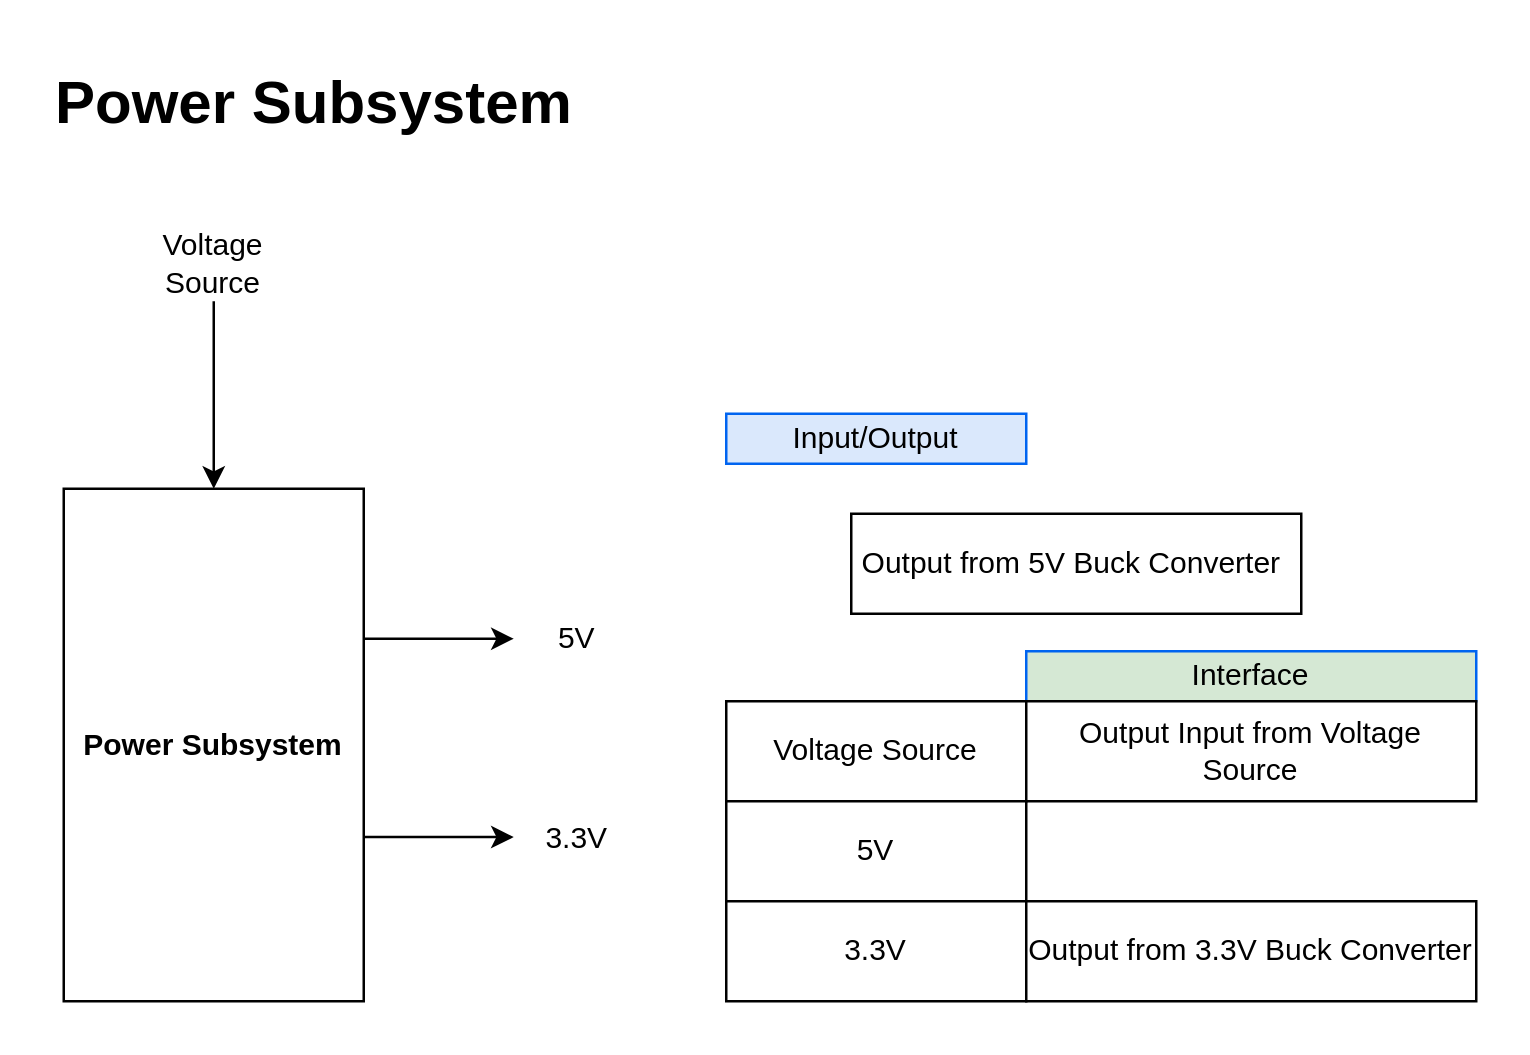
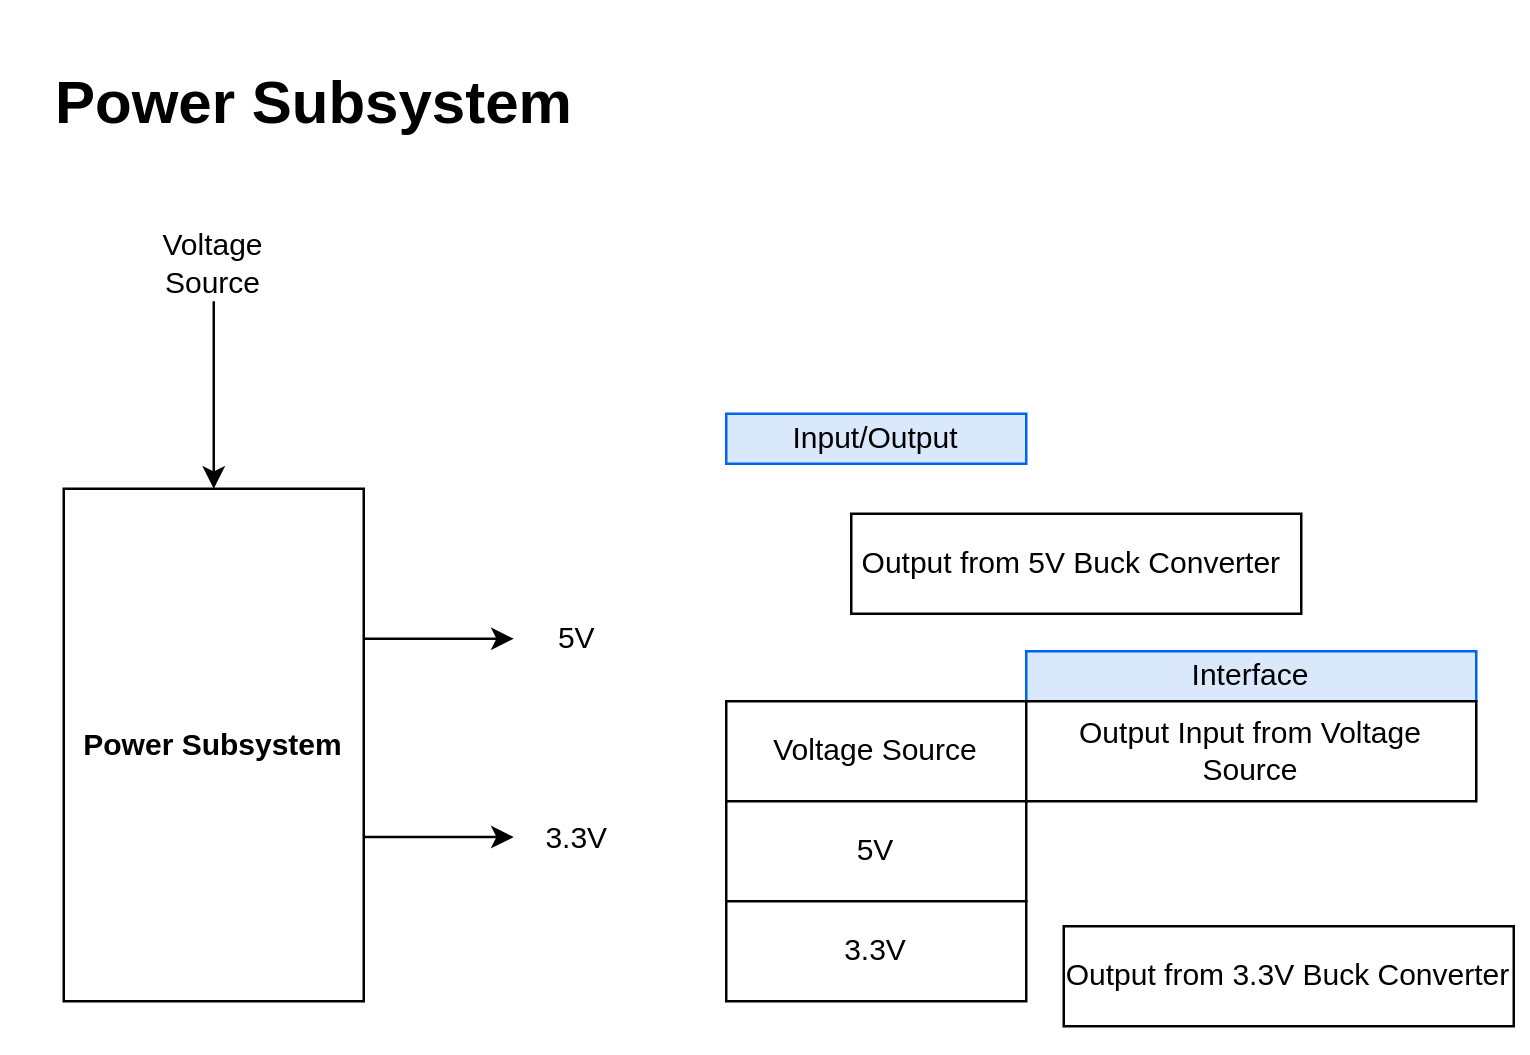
node "Interface": fillcolor #d5e8d4 -> #dae8fc
node "Output from 3.3V Buck Converter": moved (1251, 951) -> (1289, 976)
